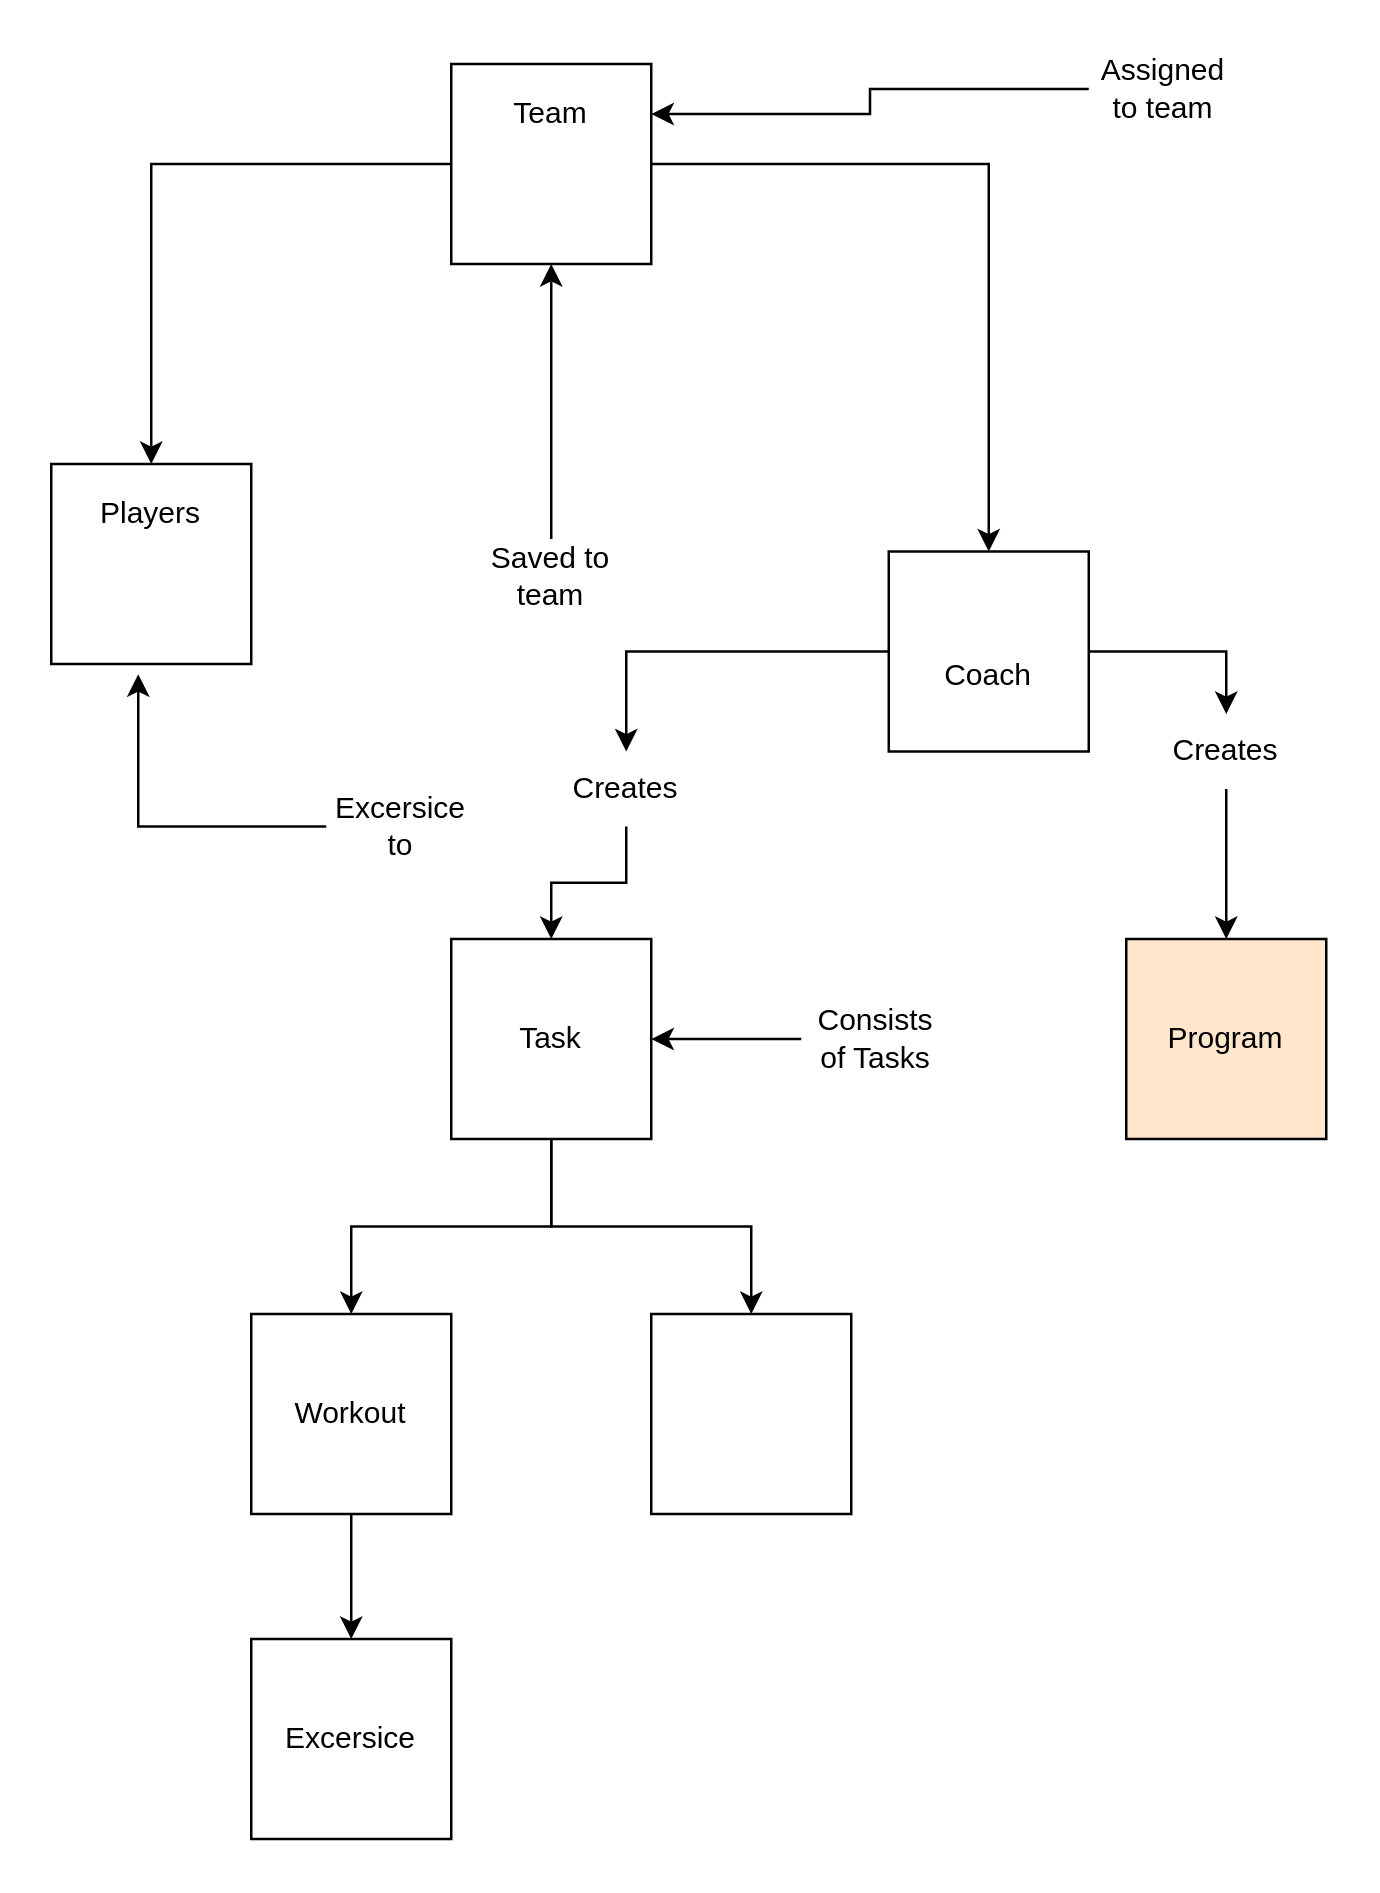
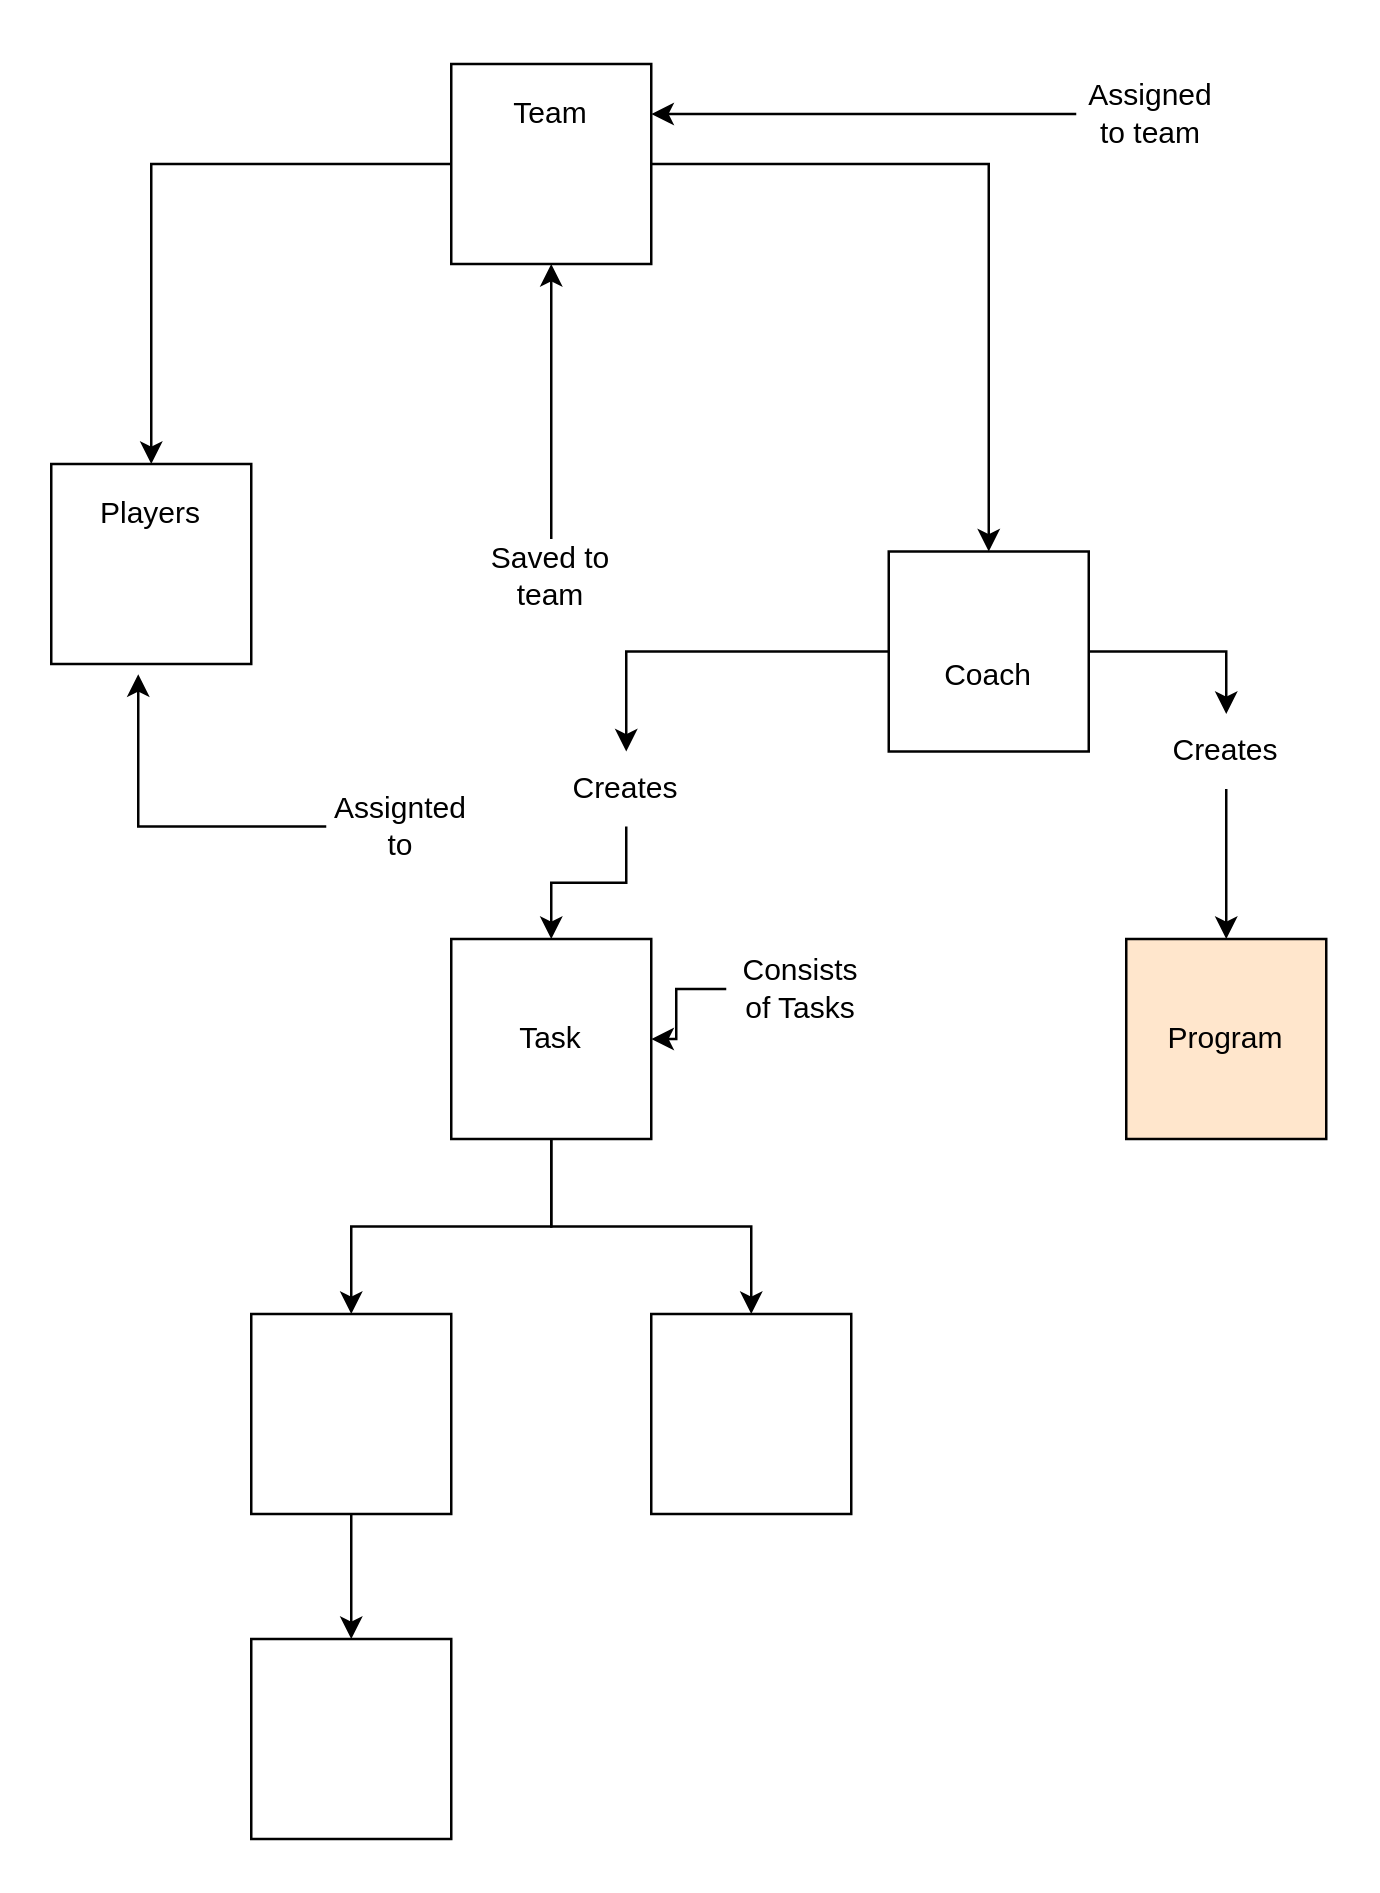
node "Assigned to team": moved (1164, 89) -> (1151, 114)
node "Excersice to": label "Excersice to" -> "Assignted to"
node "Consists of Tasks": moved (876, 1039) -> (801, 989)
node "Workout": removed
node "Excersice": removed
